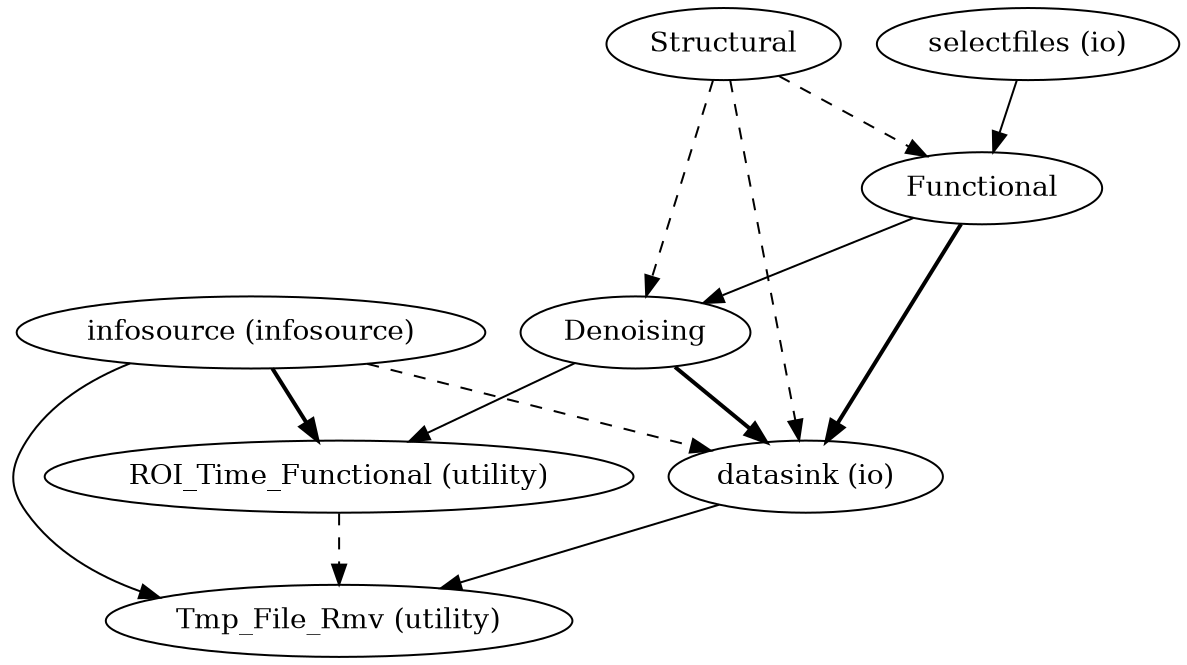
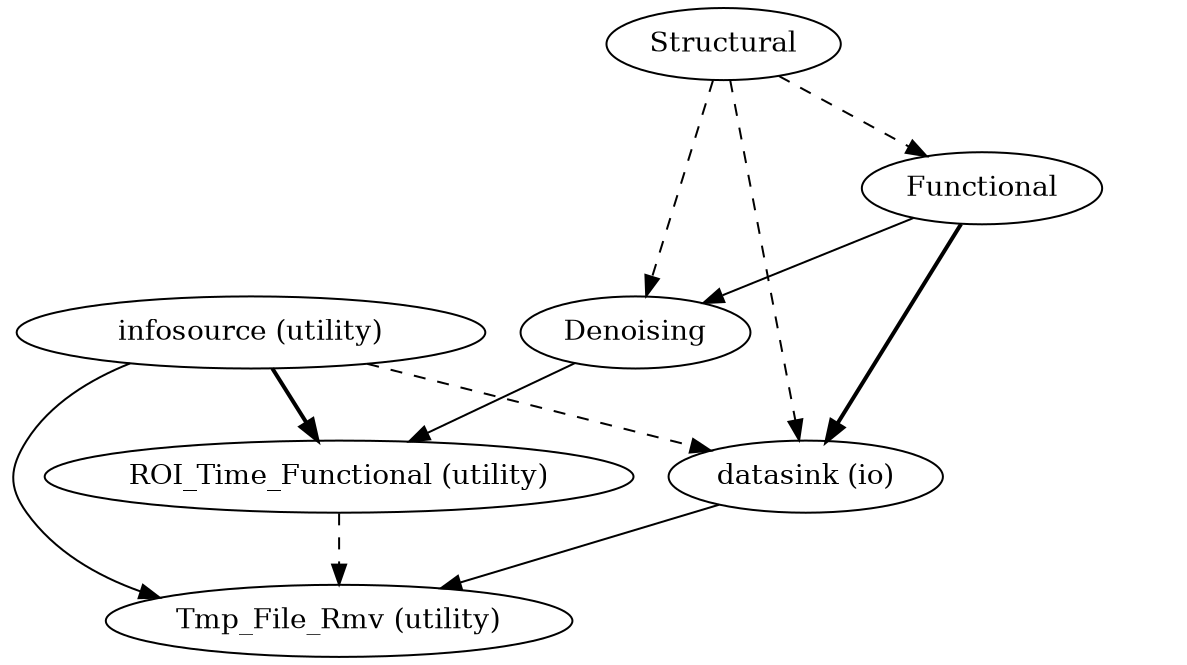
node "selectfiles (io)": removed
node "infosource (infosource)": label "infosource (infosource)" -> "infosource (utility)"
edge "Denoising" -> "datasink (io)": removed
